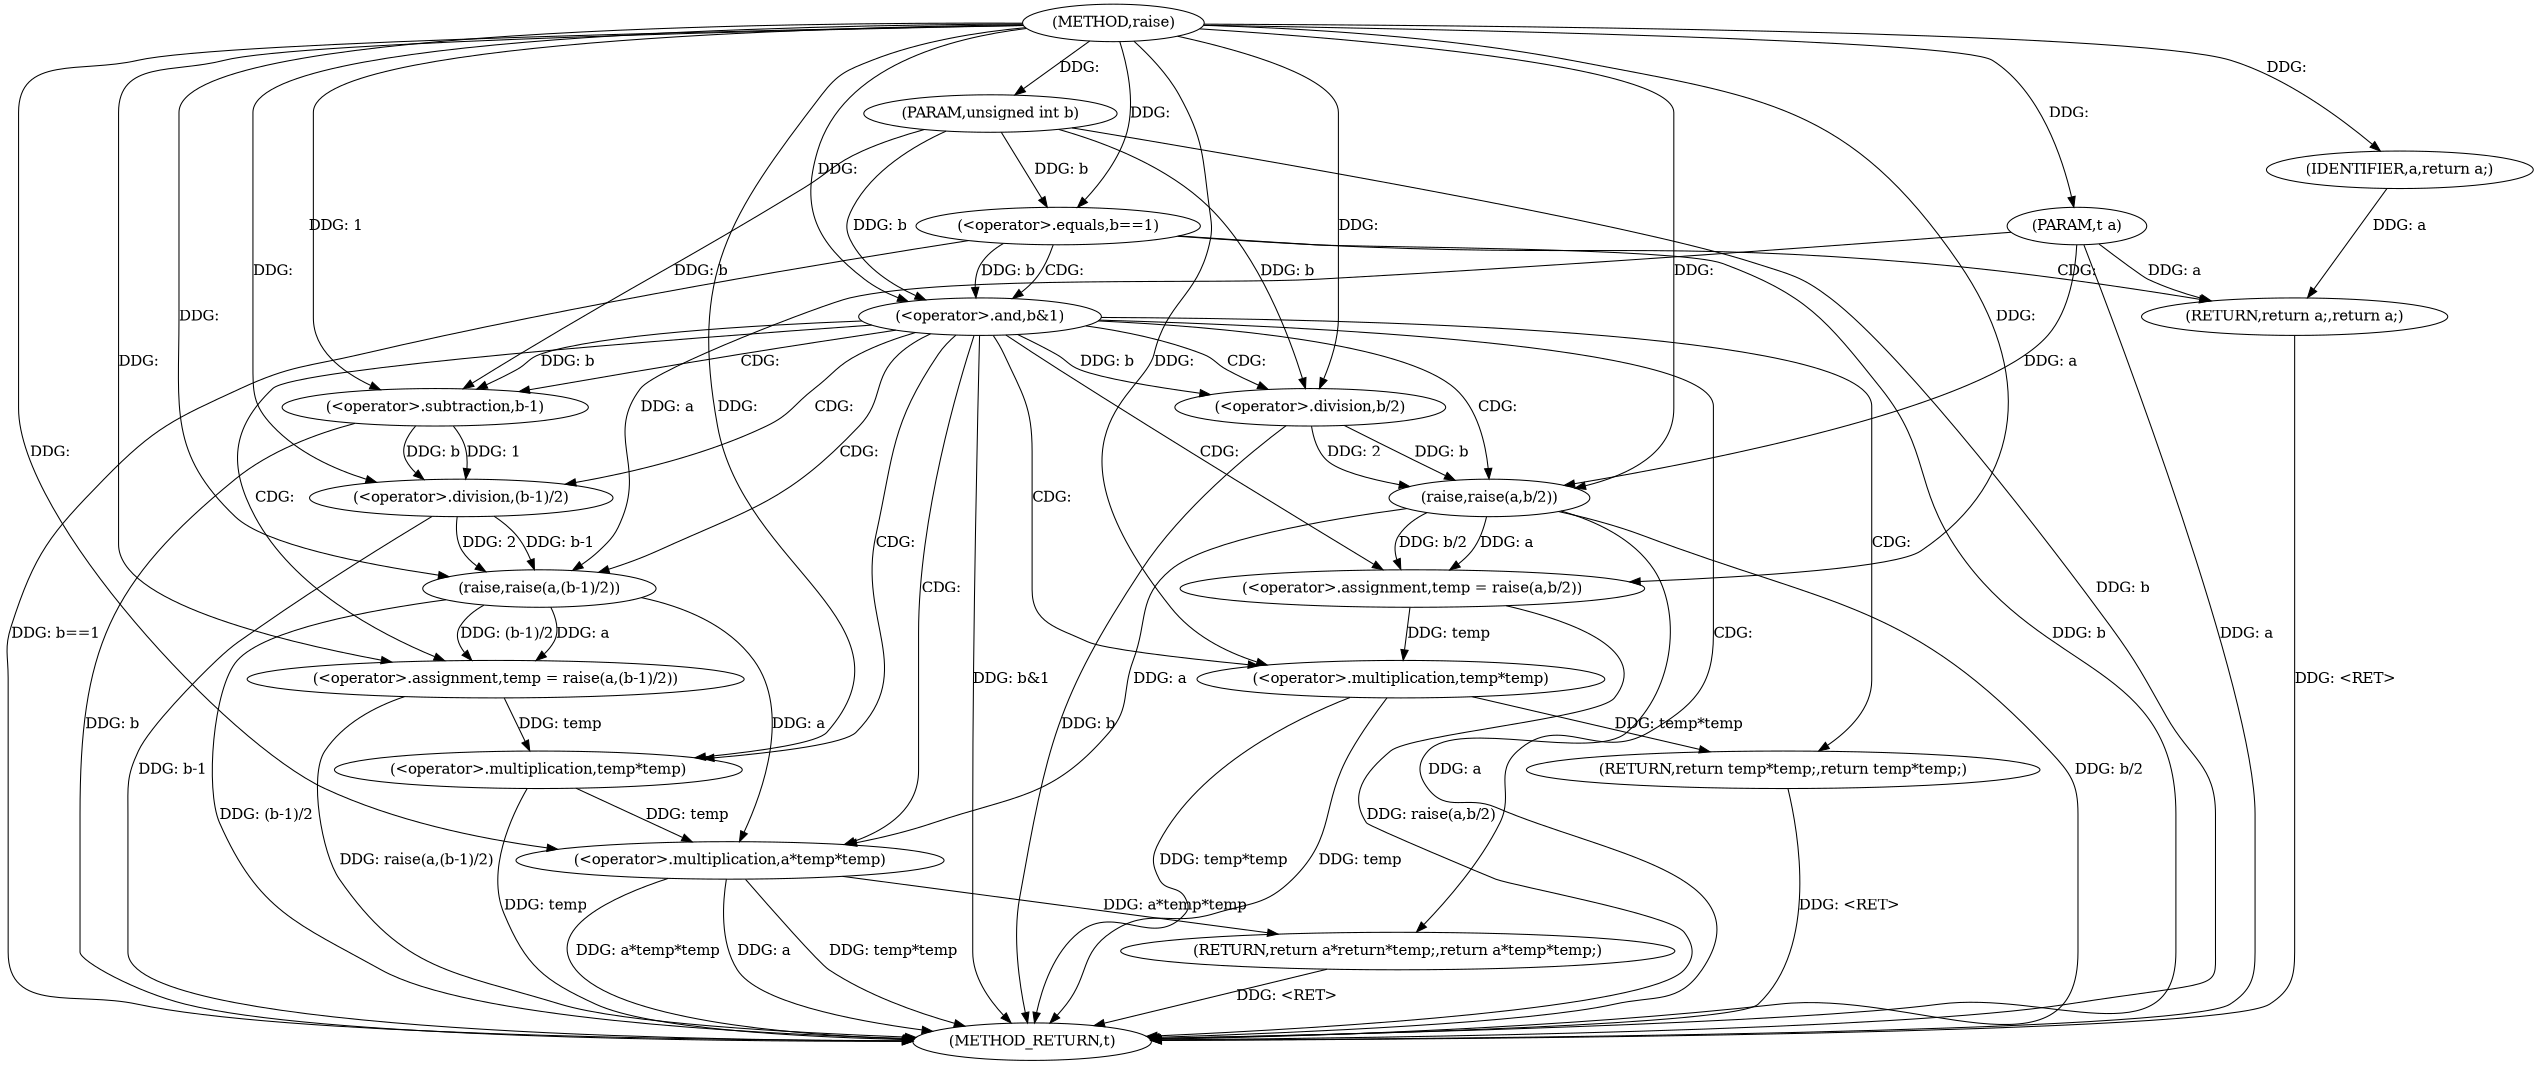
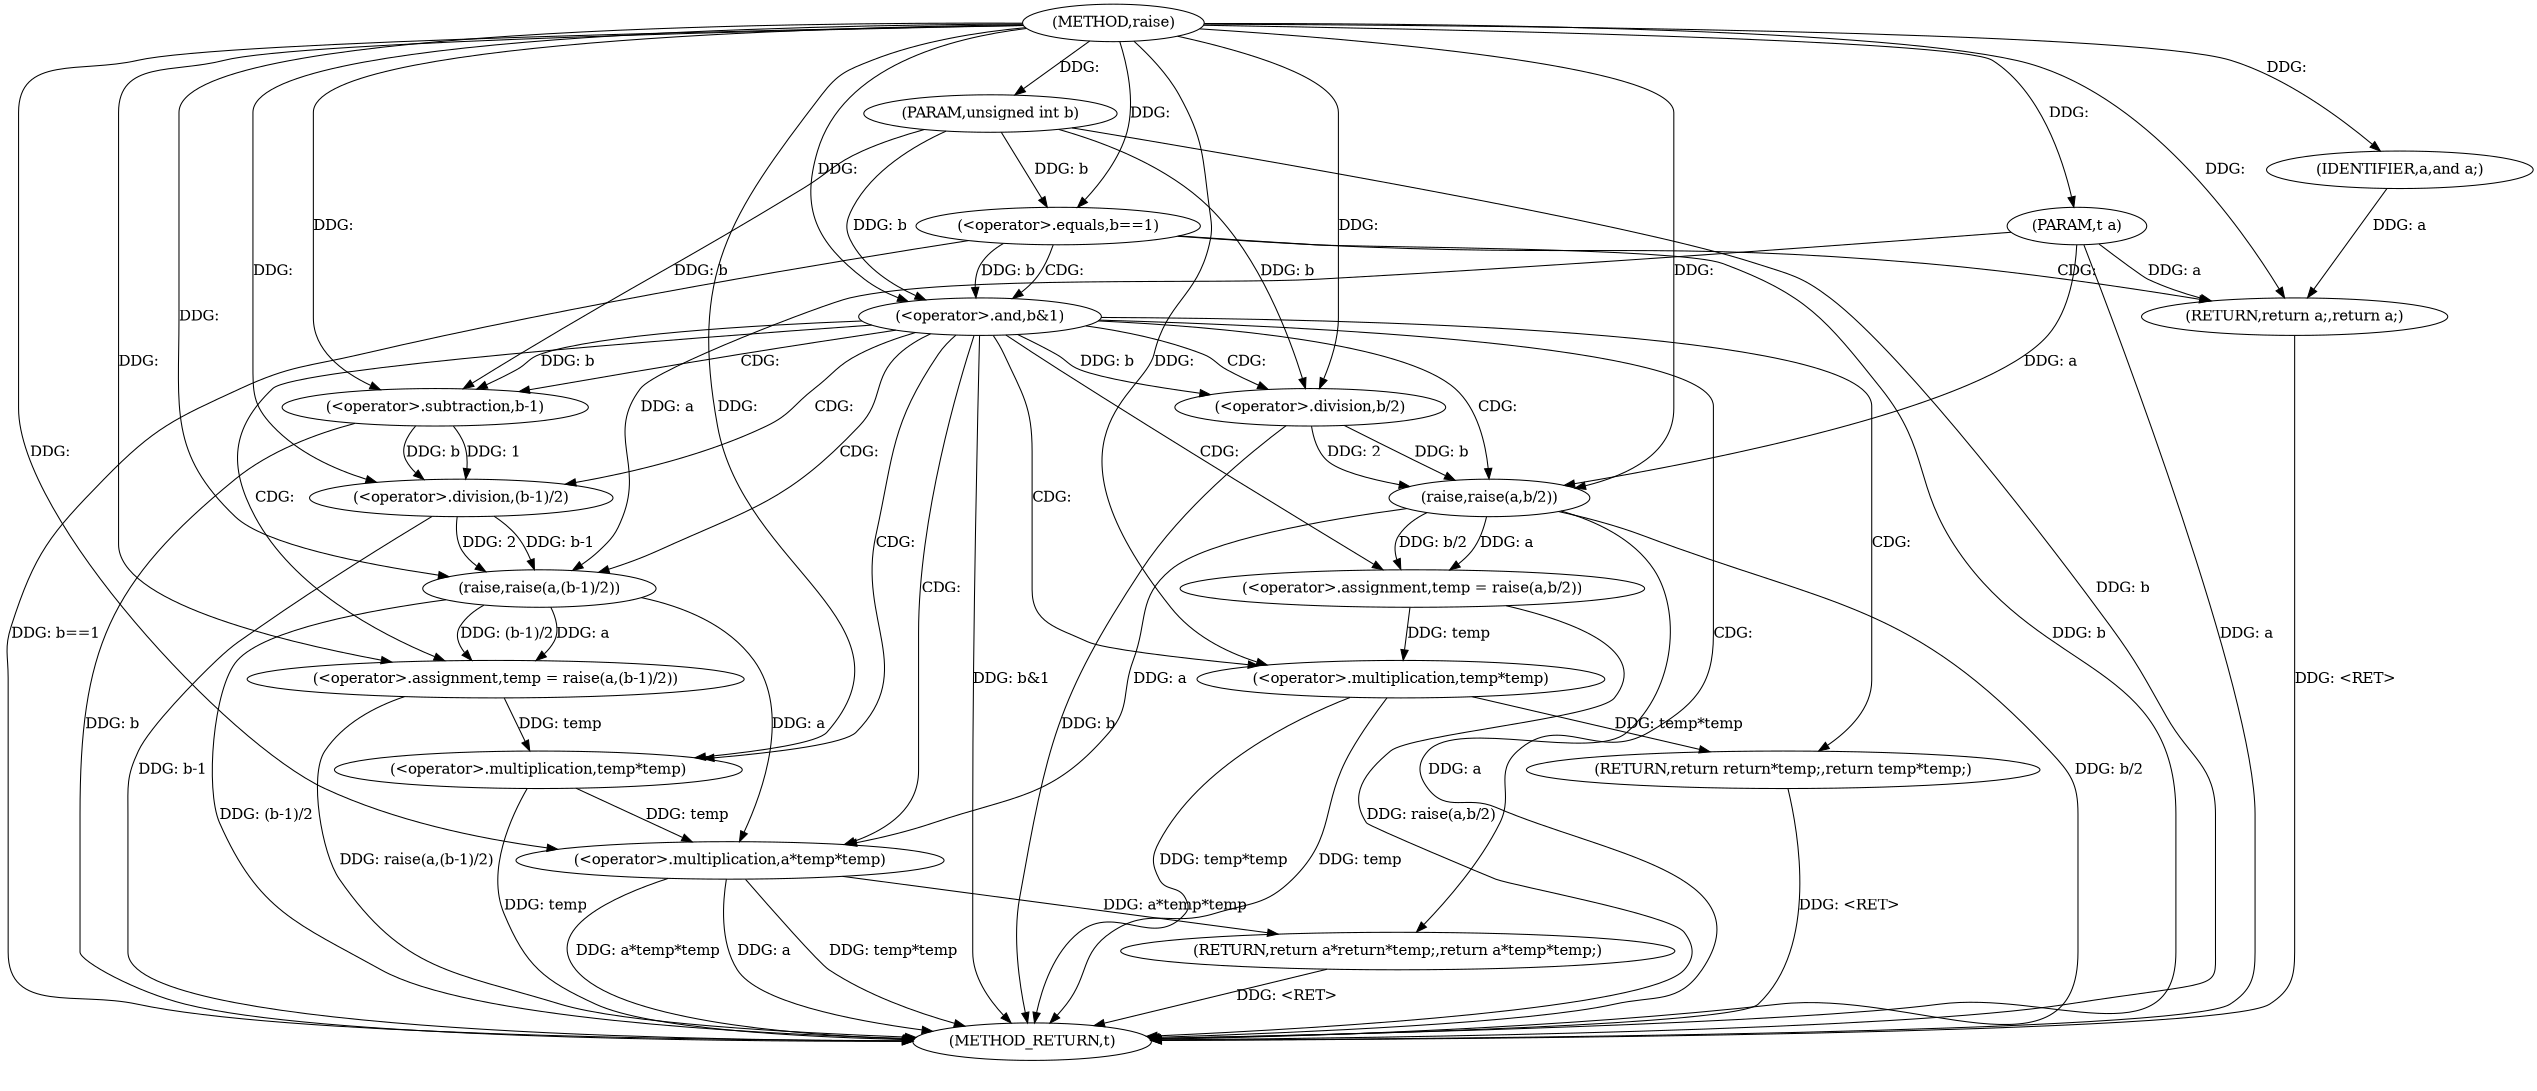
node "(IDENTIFIER,a,return a;)": label "(IDENTIFIER,a,return a;)" -> "(IDENTIFIER,a,and a;)"
edge "(METHOD,raise)" -> "(<operator>.assignment,temp = raise(a,b/2))": now "(METHOD,raise)" -> "(RETURN,return a;,return a;)"
edge "(METHOD,raise)" -> "(<operator>.subtraction,b-1)": label "DDG: 1" -> "DDG: "
node "(RETURN,return temp*temp;,return temp*temp;)": label "(RETURN,return temp*temp;,return temp*temp;)" -> "(RETURN,return return*temp;,return temp*temp;)"
